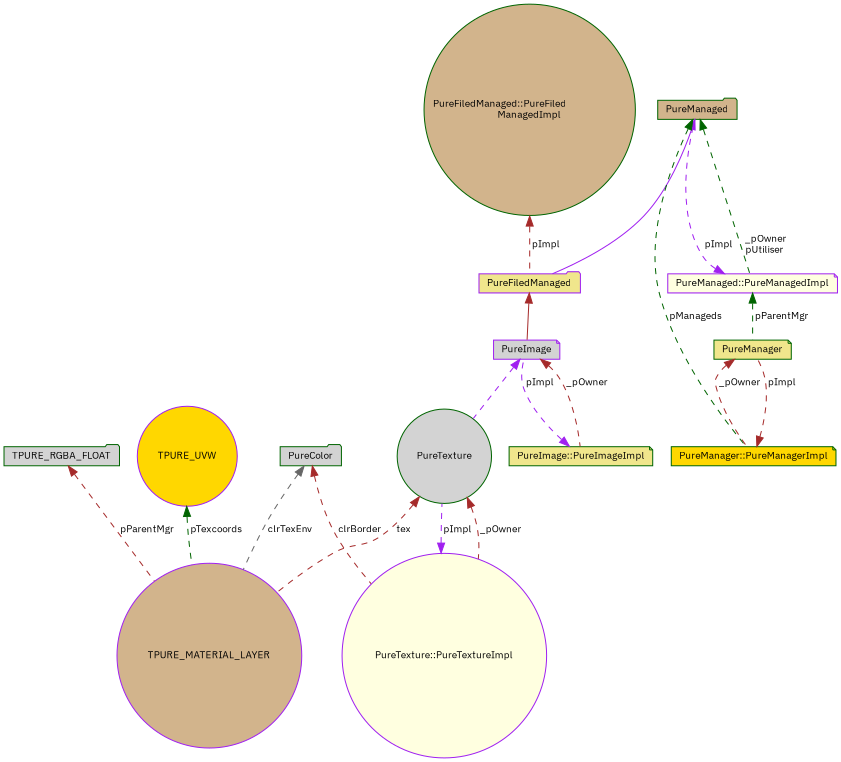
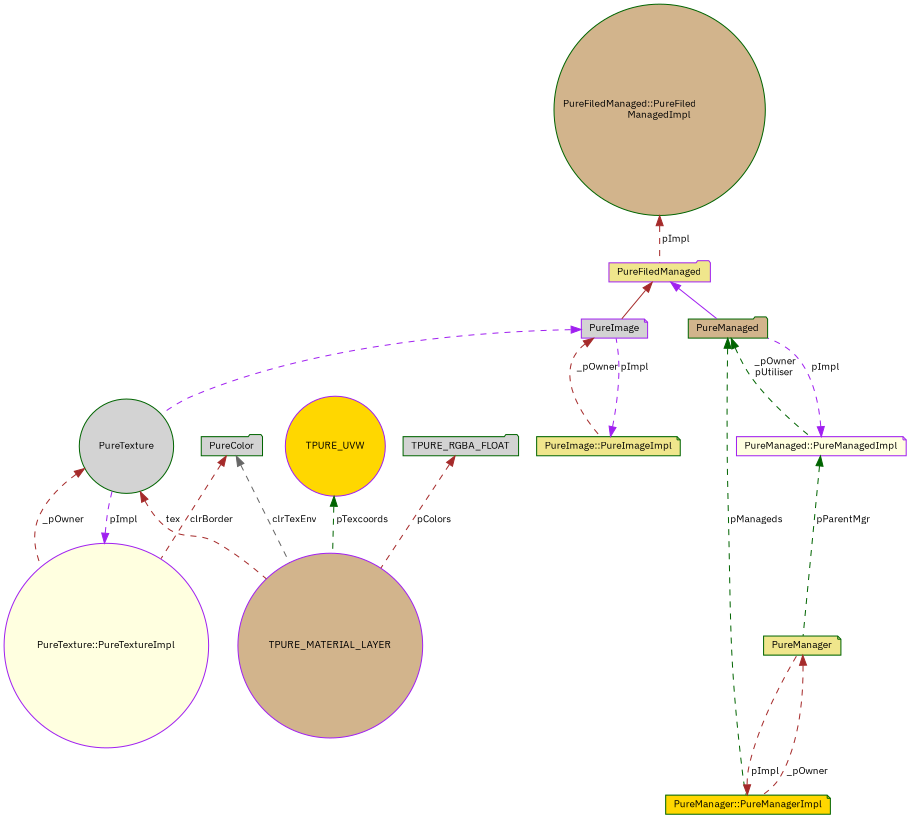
edge "PureFiledManaged" -> "PureManaged": reversed
edge "TPURE_MATERIAL_LAYER" -> "TPURE_RGBA_FLOAT": label " pParentMgr" -> " pColors"
